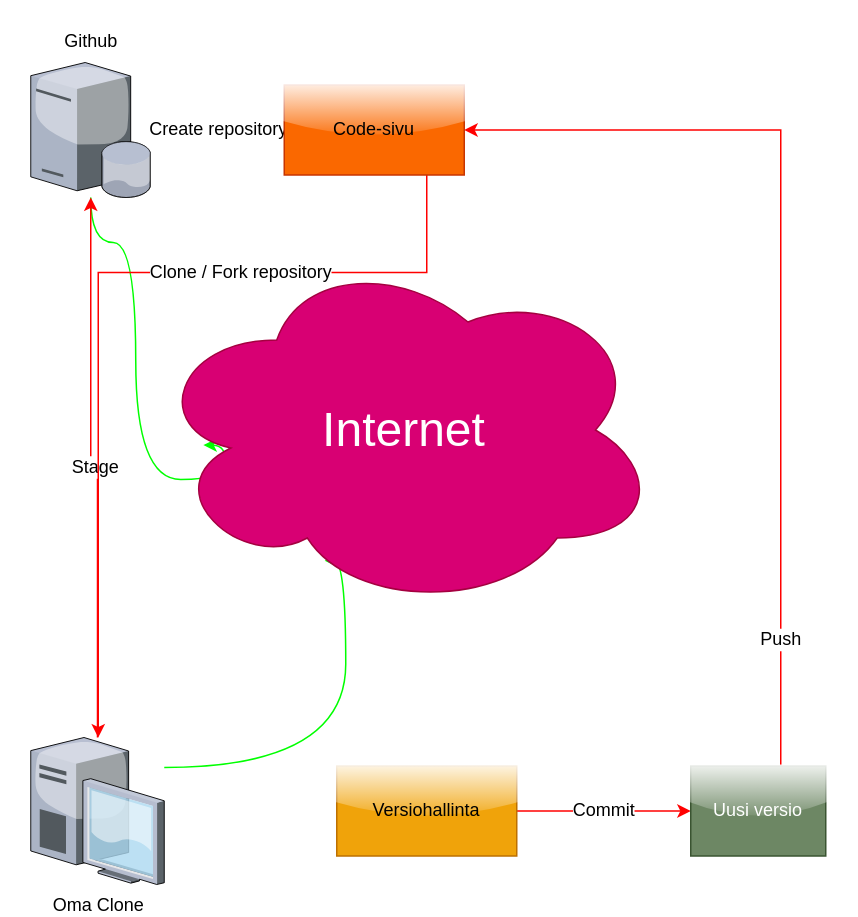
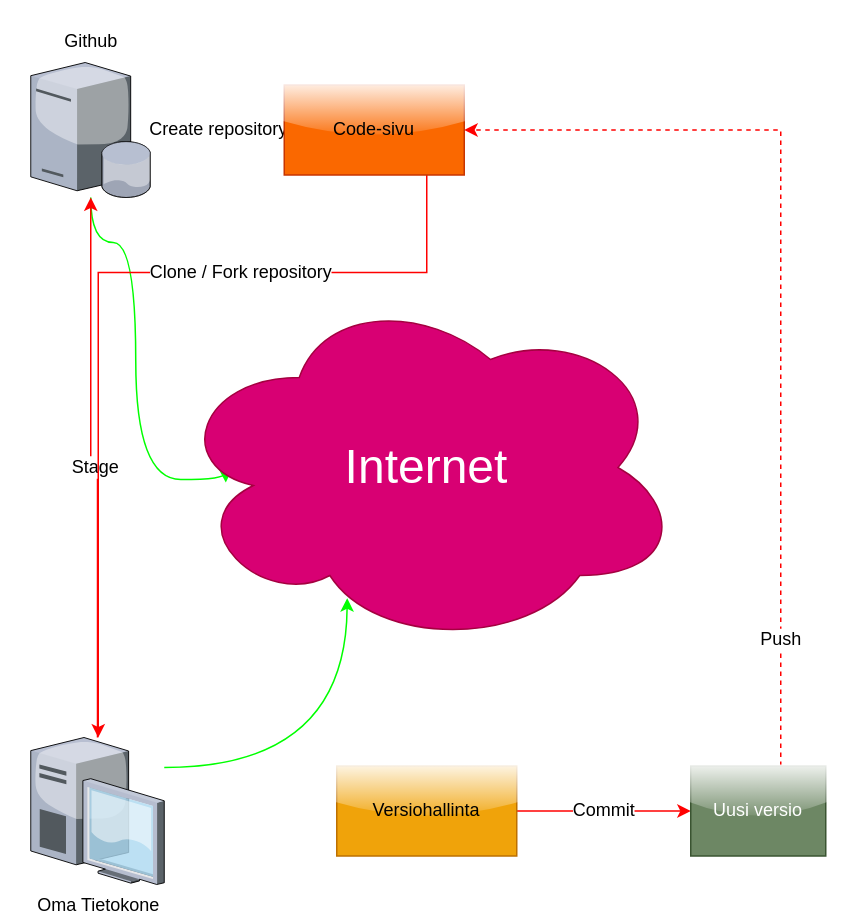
edge "Uusi versio" -> "Code-sivu": style solid -> dashed
node "Internet": moved (404, 430) -> (427, 467)
node "Oma Clone": label "Oma Clone" -> "Oma Tietokone"
